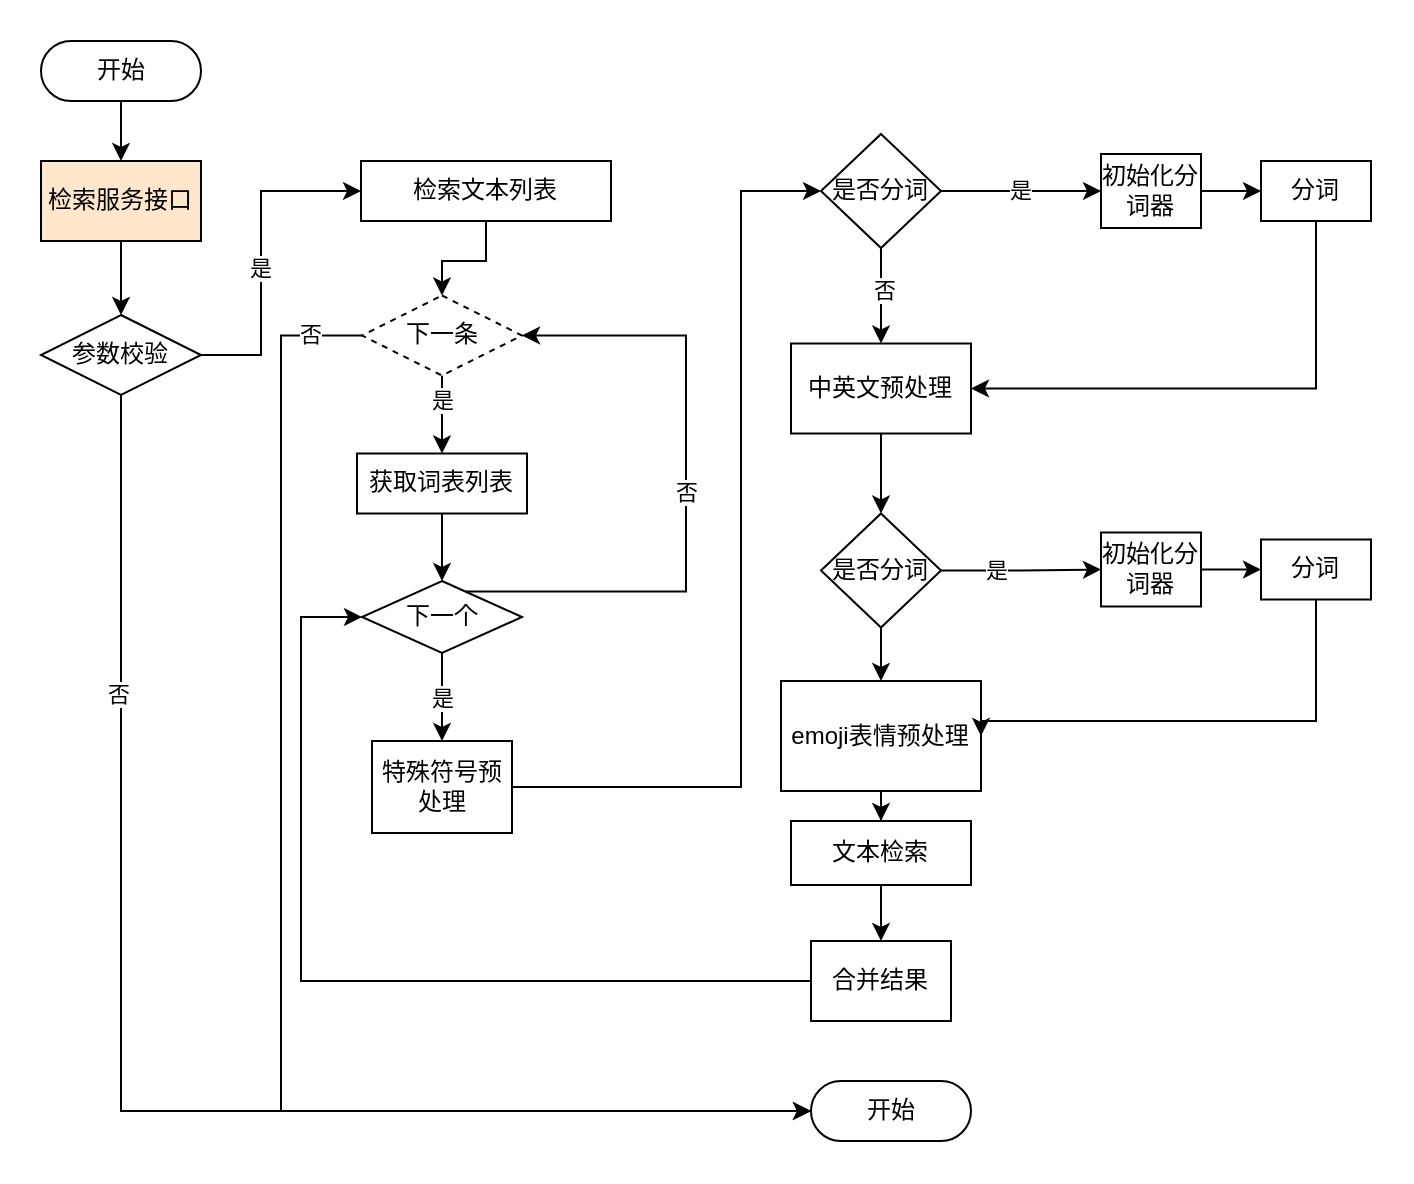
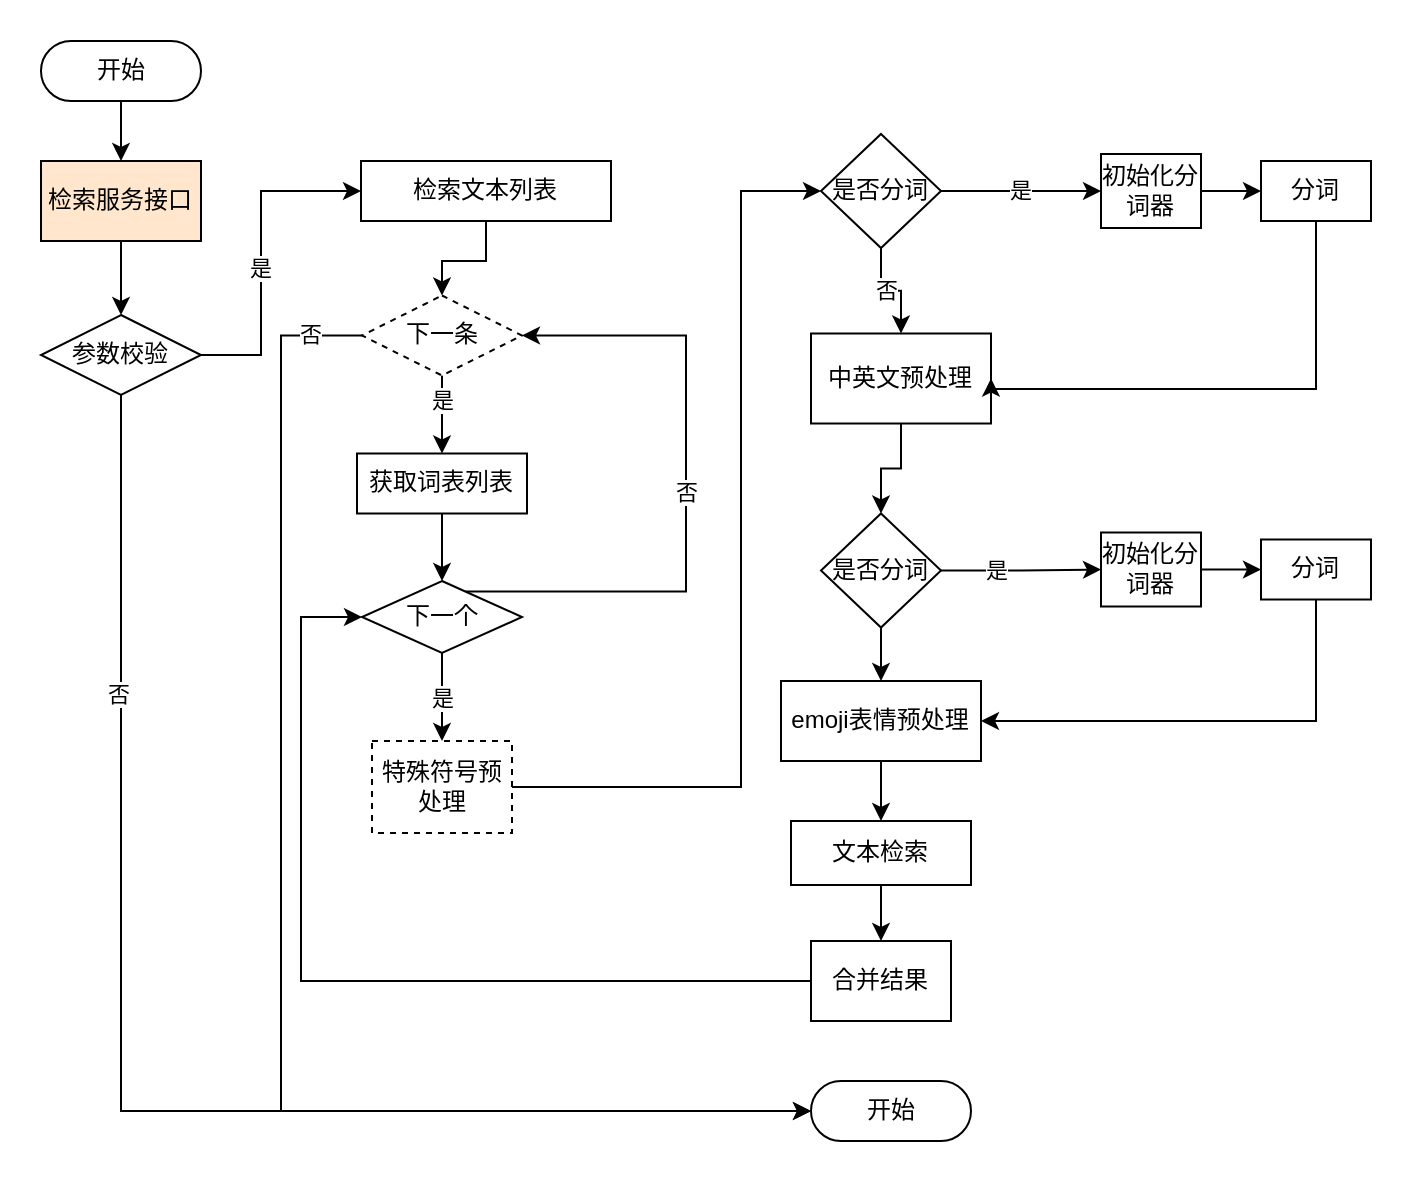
node "中英文预处理": moved (881, 389) -> (901, 379)
node "emoji表情预处理": size 200x110 -> 200x80
node "特殊符号预处理": style solid -> dashed
